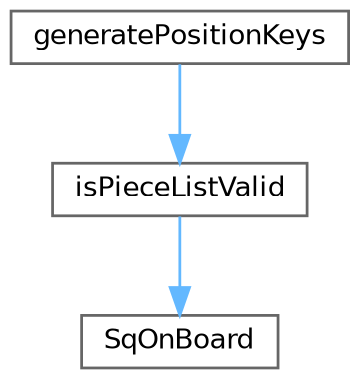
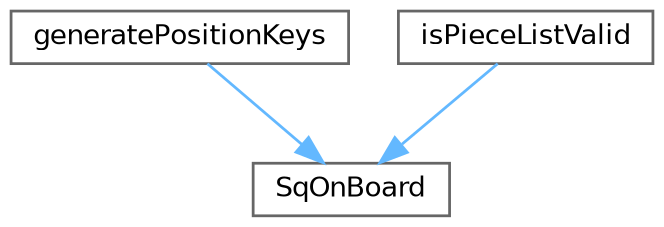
edge "generatePositionKeys" -> "isPieceListValid": now "generatePositionKeys" -> "SqOnBoard"
